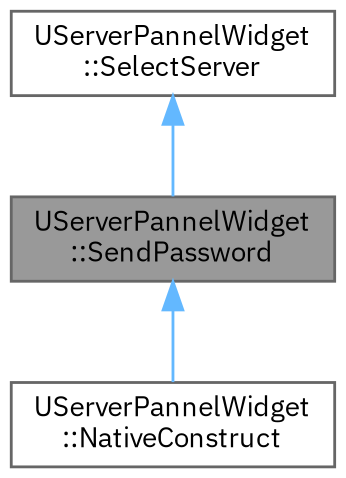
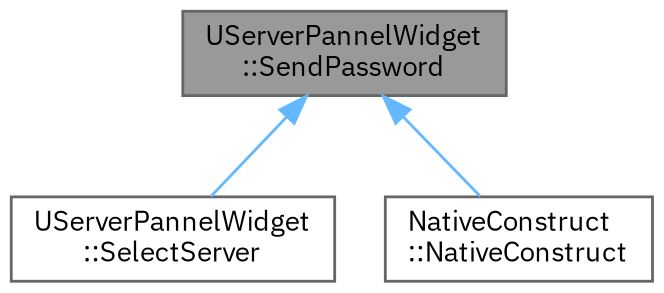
edge "UServerPannelWidget ::SendPassword" -> "UServerPannelWidget ::SelectServer": reversed
node "UServerPannelWidget ::NativeConstruct": label "UServerPannelWidget ::NativeConstruct" -> "NativeConstruct ::NativeConstruct"
